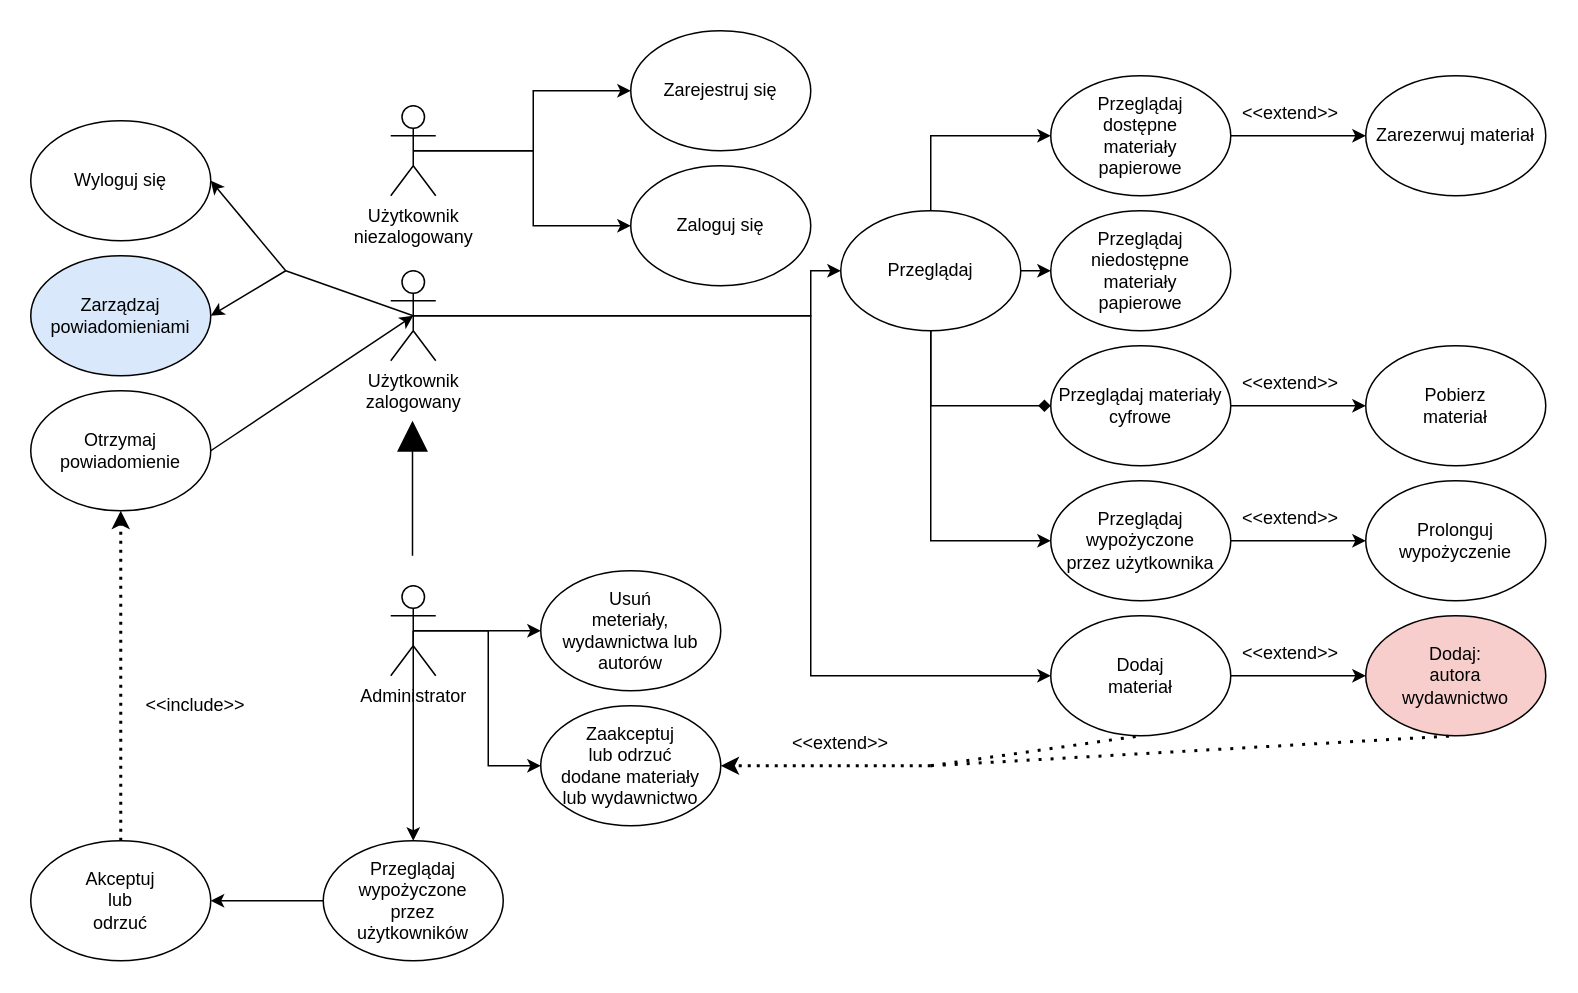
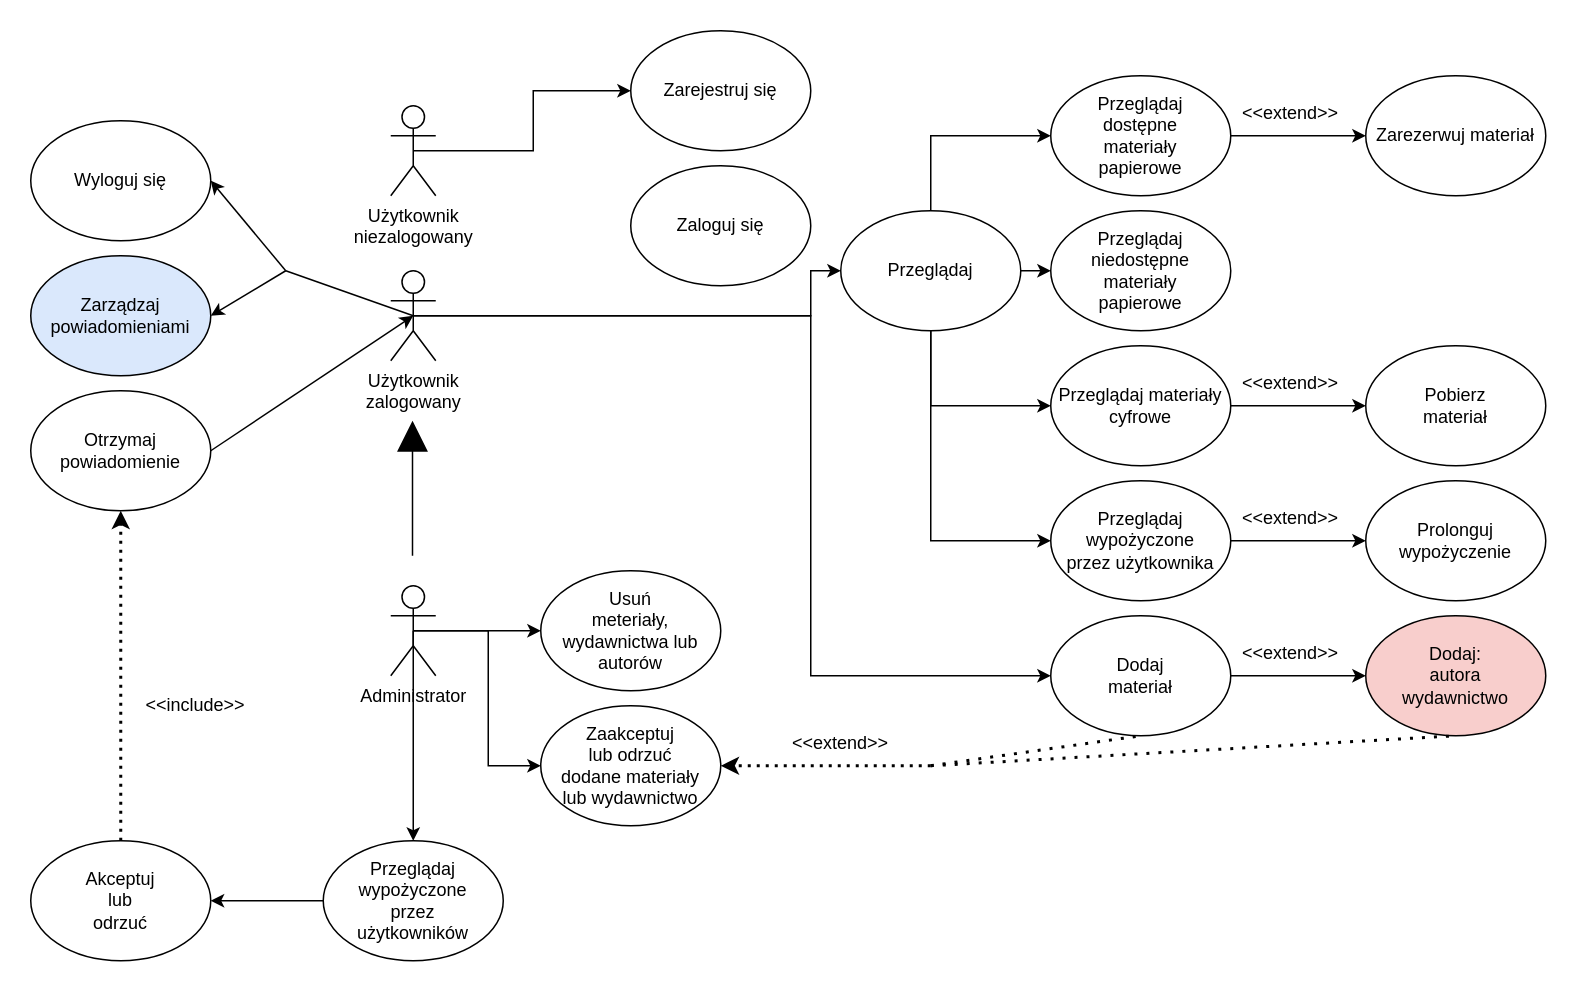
edge "Użytkownik niezalogowany" -> "Zaloguj się": removed
edge "Przeglądaj" -> "Przeglądaj materiały cyfrowe": arrowhead diamond -> classic
